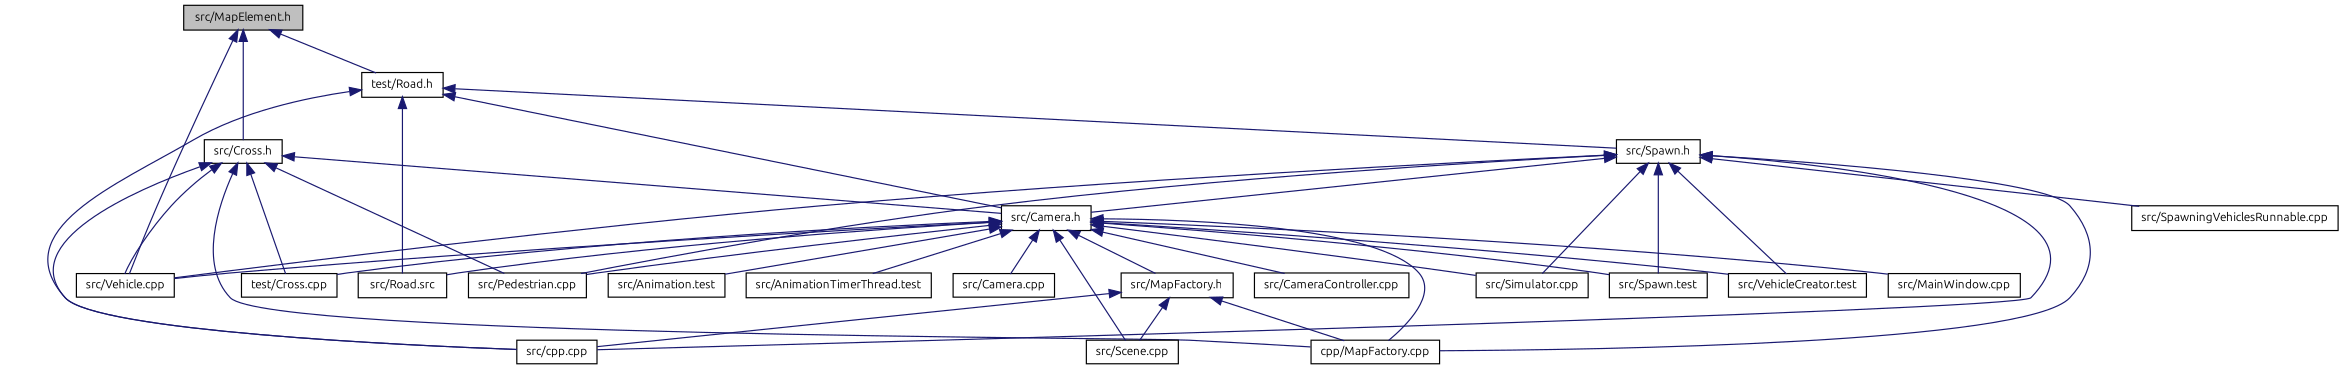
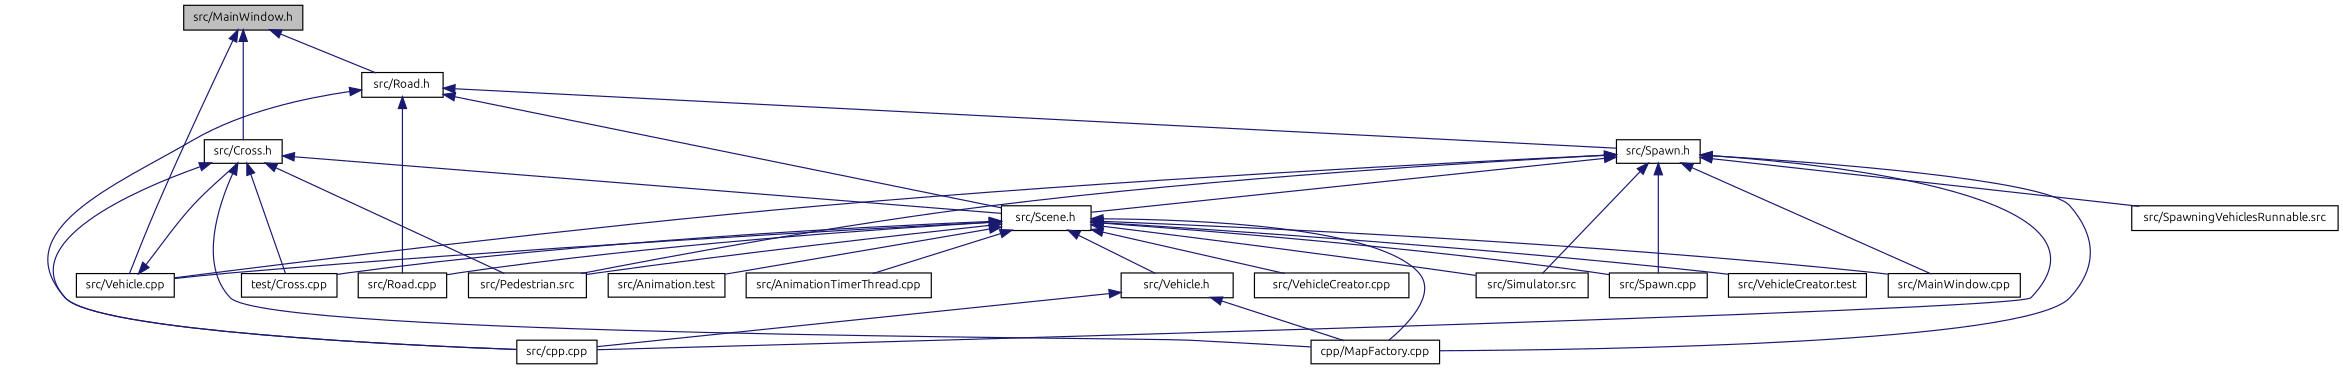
node "src/MapElement.h": label "src/MapElement.h" -> "src/MainWindow.h"
node "test/Road.h": label "test/Road.h" -> "src/Road.h"
edge "src/Vehicle.cpp" -> "src/Cross.h": reversed
node "src/Camera.h": label "src/Camera.h" -> "src/Scene.h"
node "src/SpawningVehiclesRunnable.cpp": label "src/SpawningVehiclesRunnable.cpp" -> "src/SpawningVehiclesRunnable.src"
edge "src/VehicleCreator.test" -> "src/Spawn.h": now "src/MainWindow.cpp" -> "src/Spawn.h"
node "src/Road.src": label "src/Road.src" -> "src/Road.cpp"
node "src/Pedestrian.cpp": label "src/Pedestrian.cpp" -> "src/Pedestrian.src"
node "src/AnimationTimerThread.test": label "src/AnimationTimerThread.test" -> "src/AnimationTimerThread.cpp"
node "src/Camera.cpp": removed
node "src/MapFactory.h": label "src/MapFactory.h" -> "src/Vehicle.h"
node "src/CameraController.cpp": label "src/CameraController.cpp" -> "src/VehicleCreator.cpp"
node "src/Simulator.cpp": label "src/Simulator.cpp" -> "src/Simulator.src"
node "src/Spawn.test": label "src/Spawn.test" -> "src/Spawn.cpp"
node "src/Scene.cpp": removed
